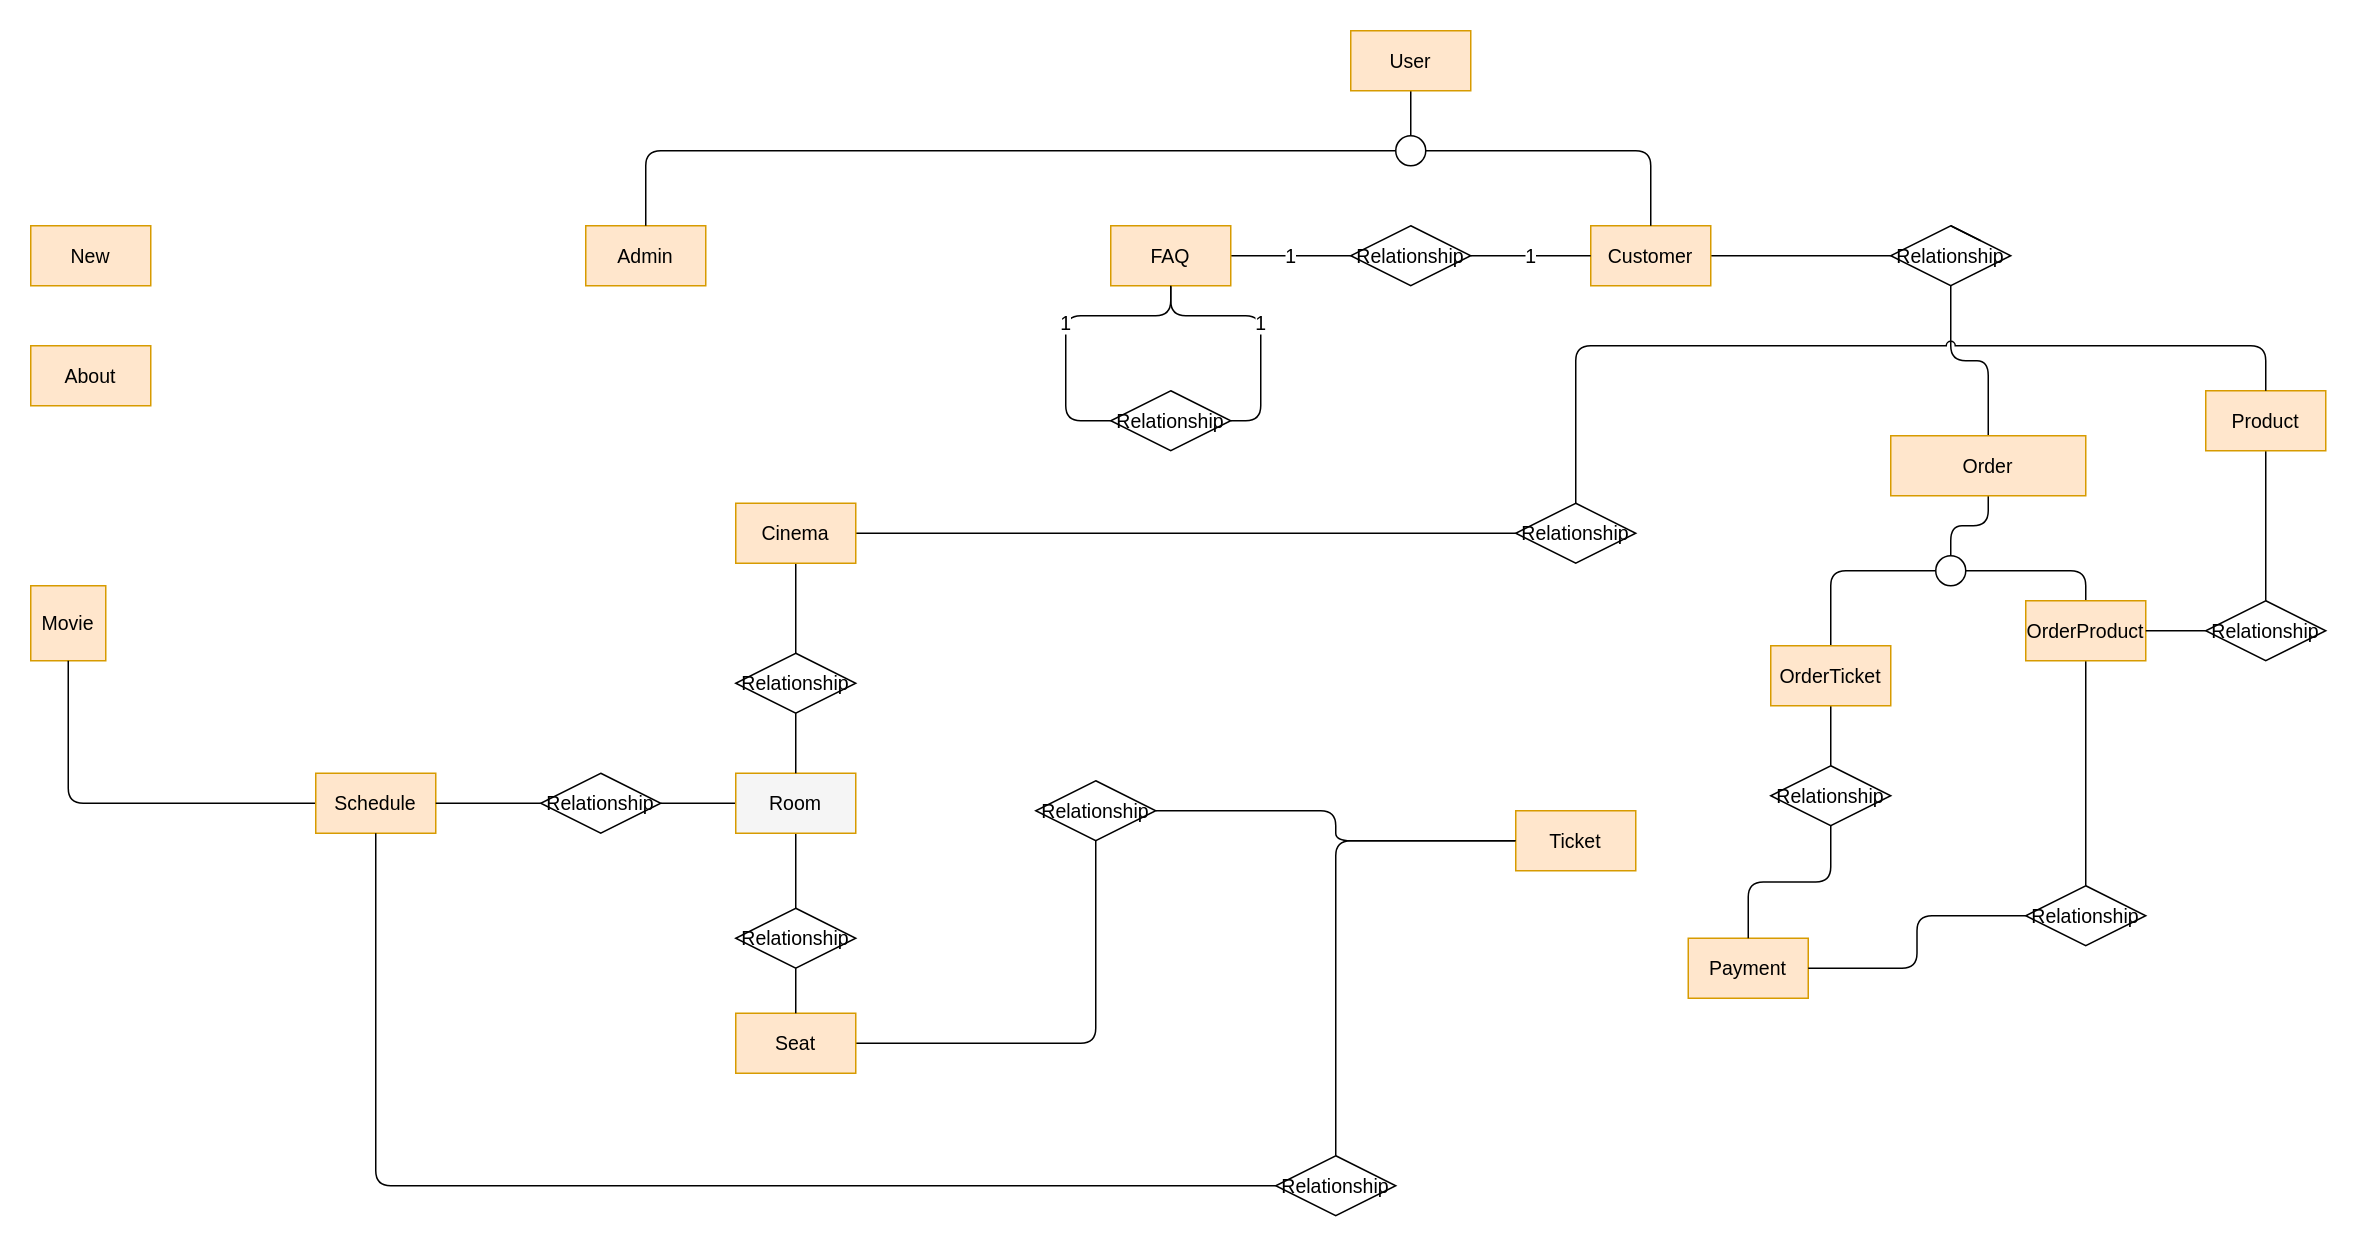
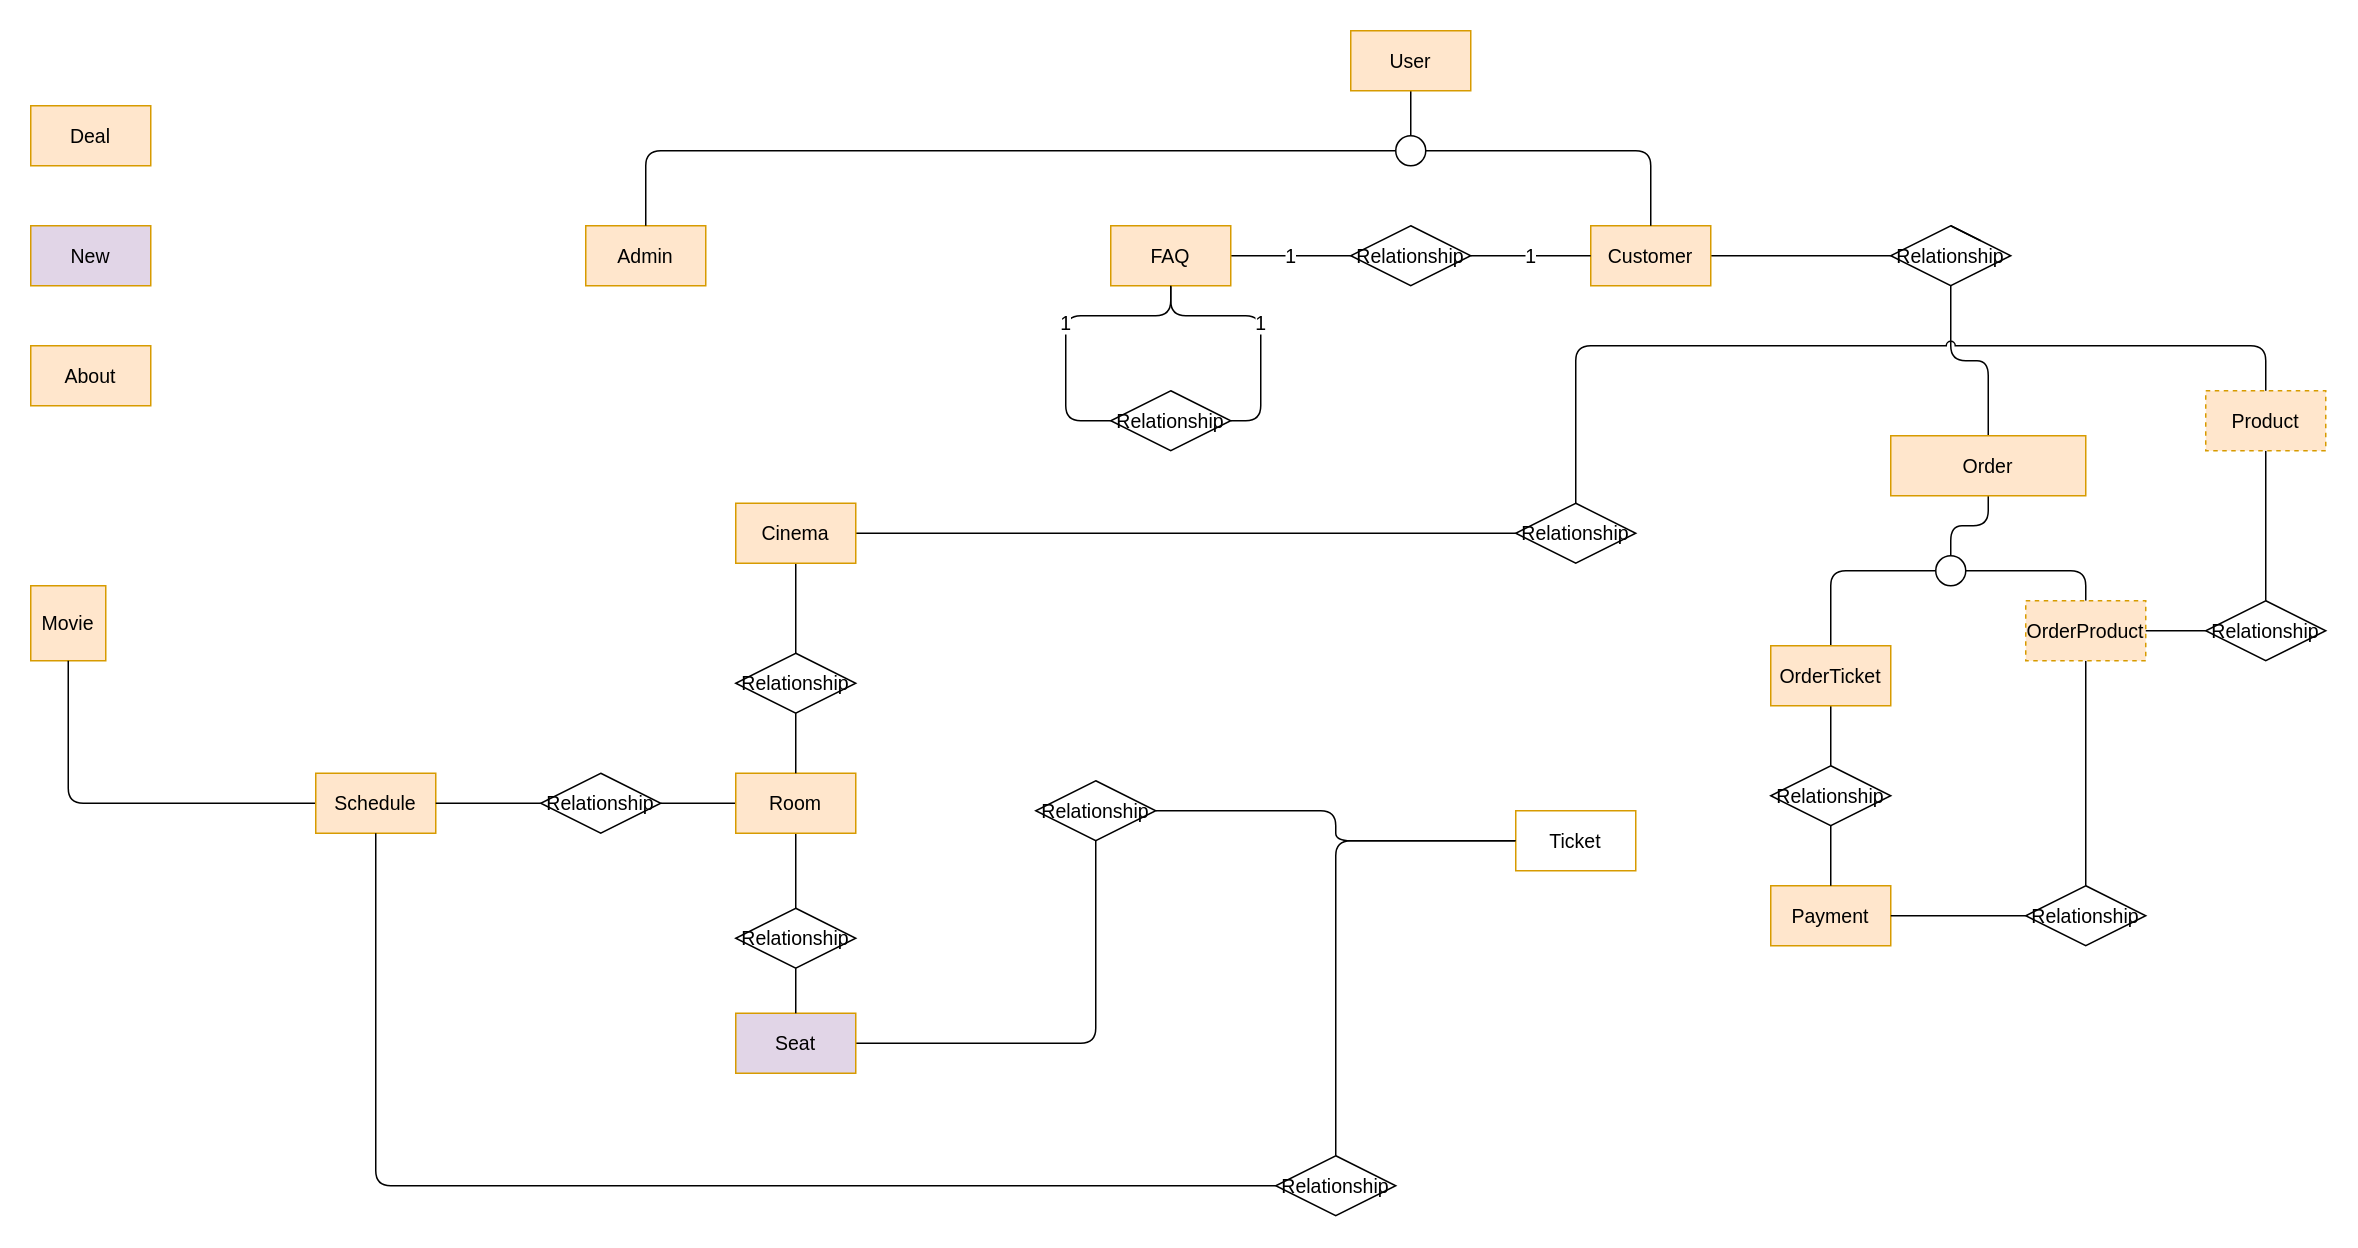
node "Deal": added
node "New": fillcolor #ffe6cc -> #e1d5e7
node "Product": style solid -> dashed
node "OrderProduct": style solid -> dashed
node "Room": fillcolor #f5f5f5 -> #ffe6cc
node "Ticket": fillcolor #ffe6cc -> #ffffff
node "Payment": moved (1748, 968) -> (1831, 916)
node "Seat": fillcolor #ffe6cc -> #e1d5e7
